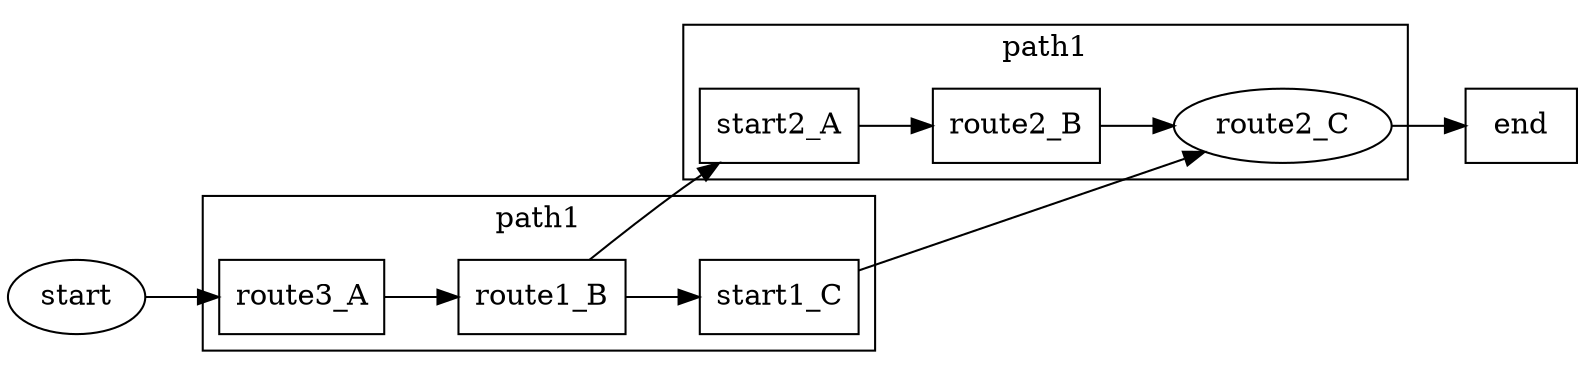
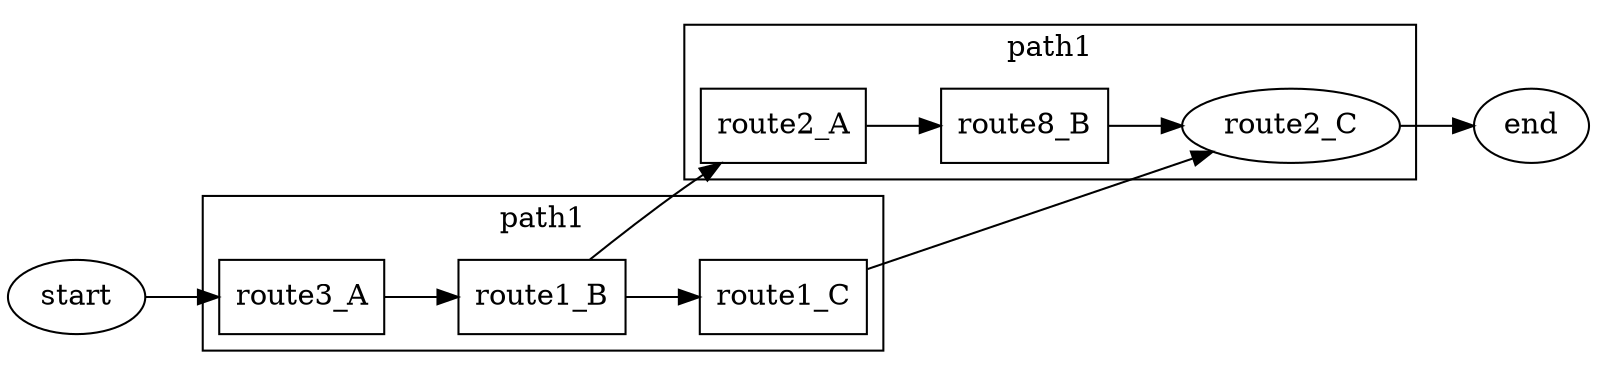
node "start2_A": label "start2_A" -> "route2_A"
node "route2_B": label "route2_B" -> "route8_B"
node "end": shape box -> ellipse
node "start1_C": label "start1_C" -> "route1_C"
